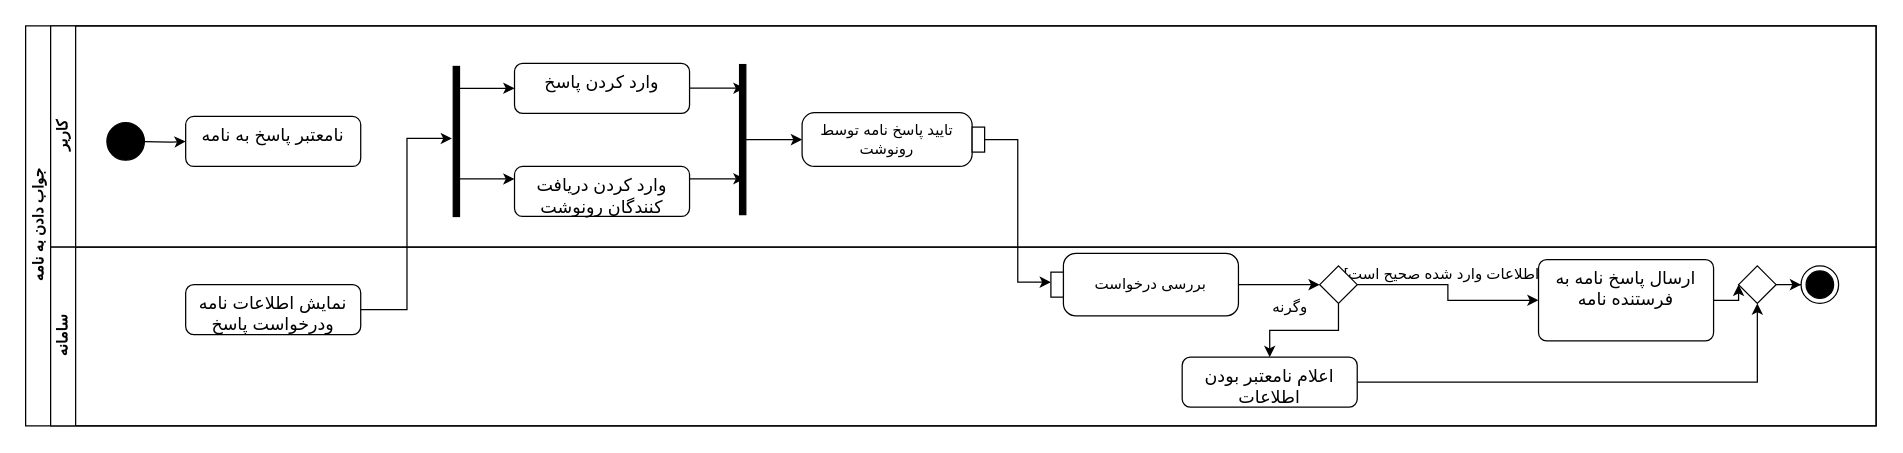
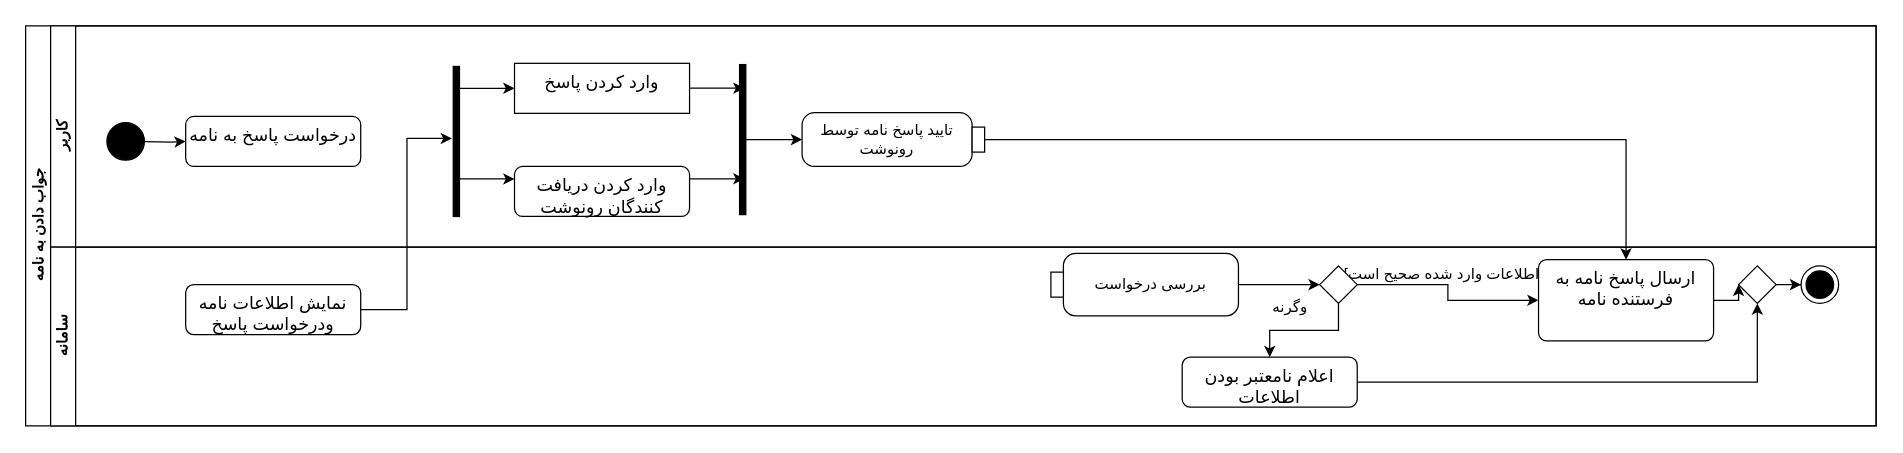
node "وارد کردن پاسخ": shape rounded rectangle -> rectangle
node "نامعتبر پاسخ به نامه": label "نامعتبر پاسخ به نامه" -> "درخواست پاسخ به نامه"
edge "تایید پاسخ نامه توسط رونوشت" -> "بررسی درخواست": now "تایید پاسخ نامه توسط رونوشت" -> "ارسال پاسخ نامه به فرستنده نامه"
